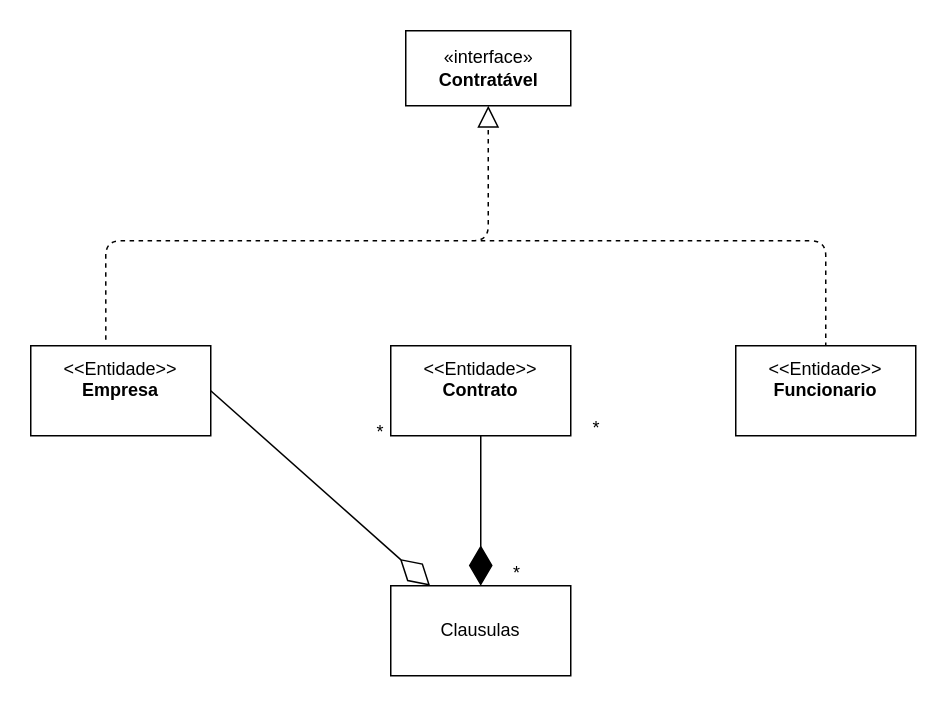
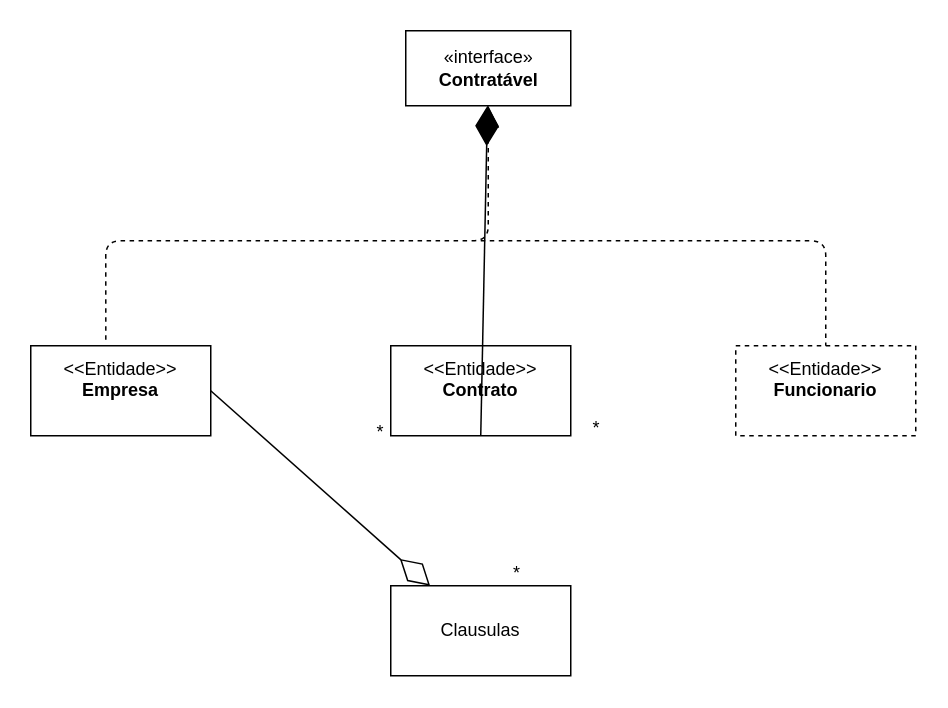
node "<<Entidade>> Funcionario": style solid -> dashed
edge "<<Entidade>> Contrato" -> "Clausulas": now "<<Entidade>> Contrato" -> "«interface» Contratável"
